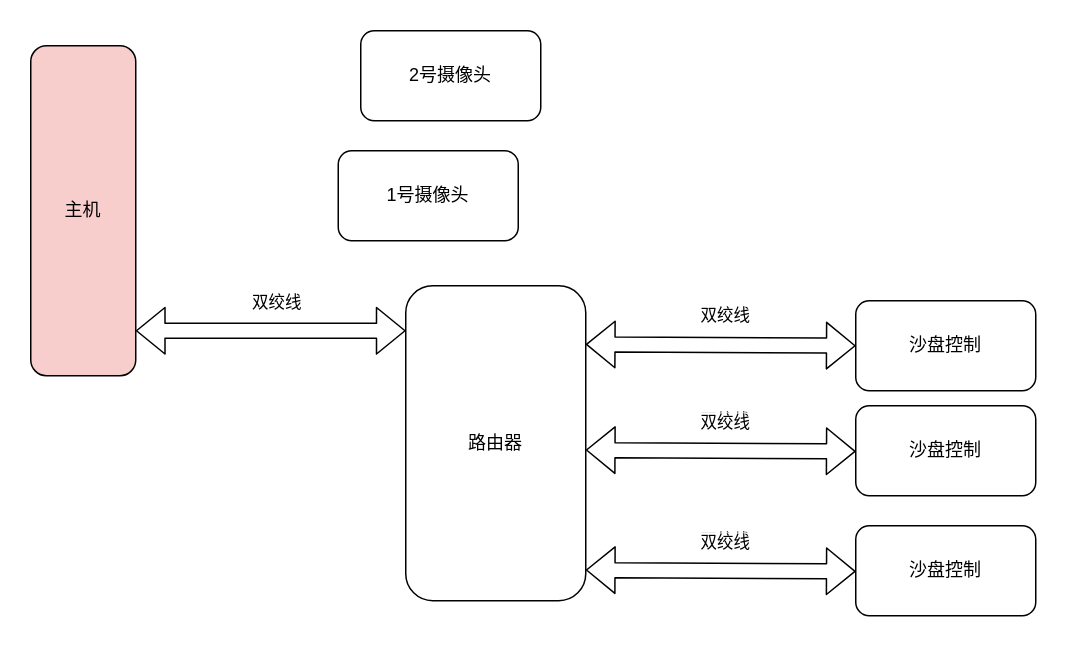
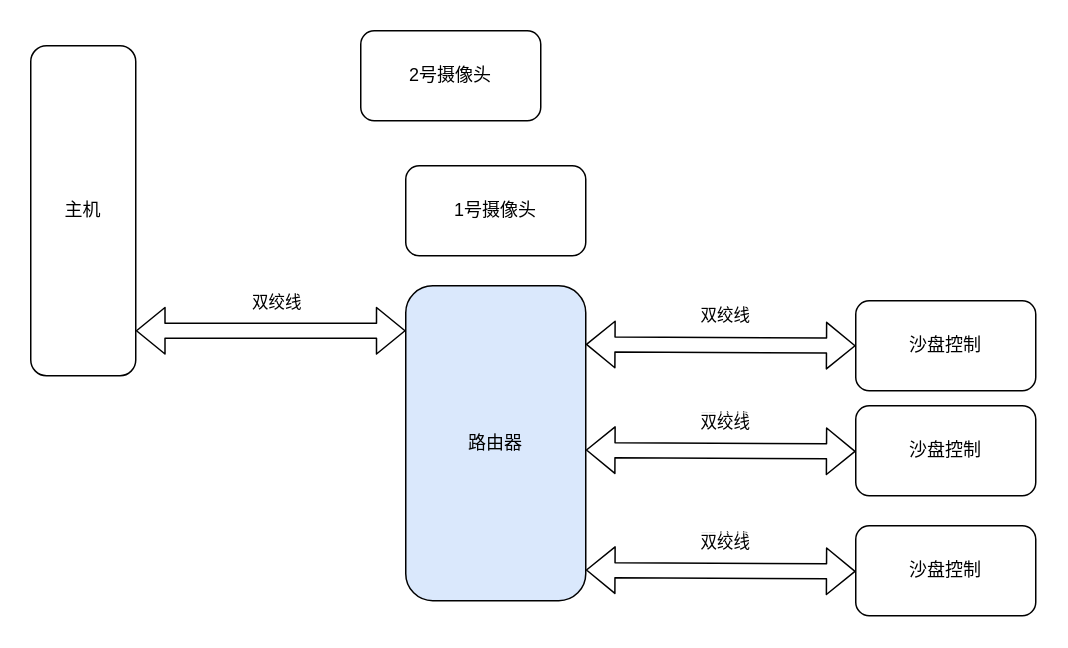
node "1号摄像头": moved (428, 196) -> (496, 211)
node "主机": fillcolor #f8cecc -> #ffffff
node "路由器": fillcolor #ffffff -> #dae8fc
